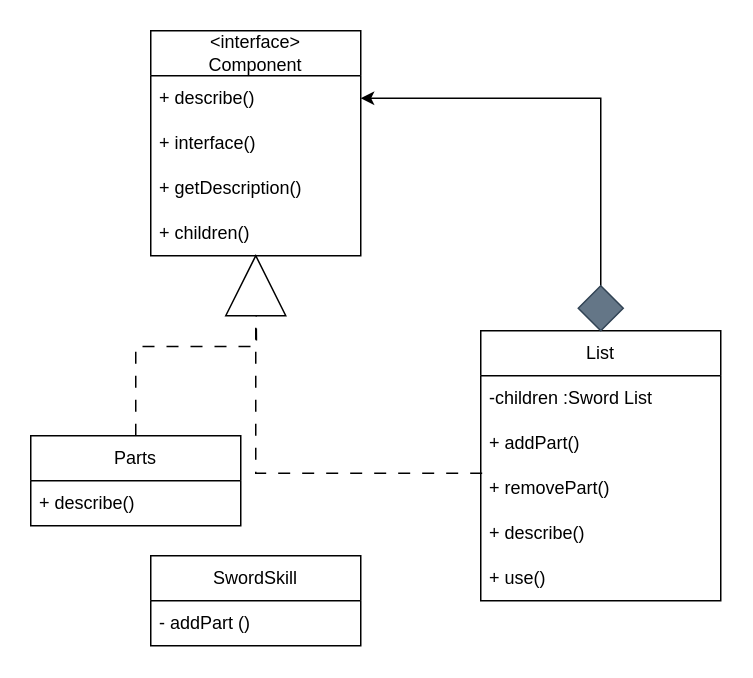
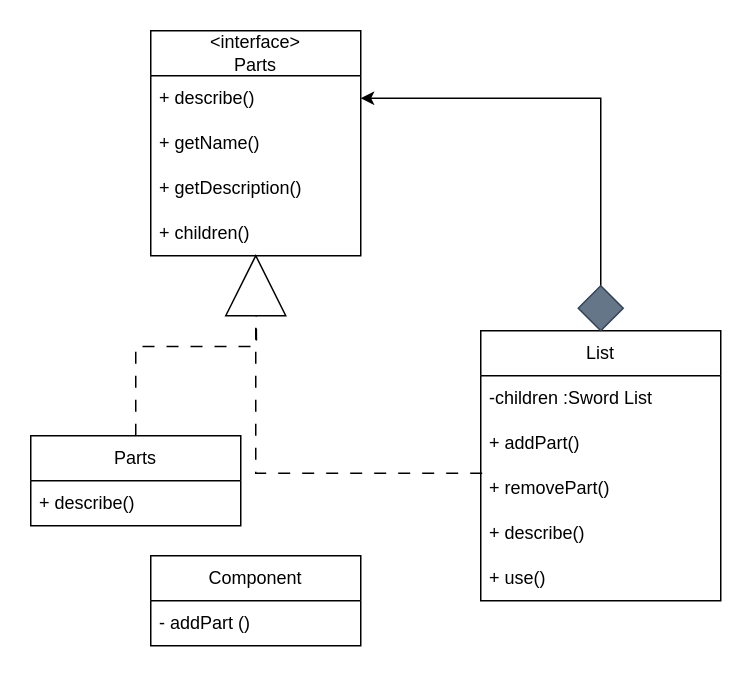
node "<interface> Component": label "<interface> Component" -> "<interface> Parts"
node "+ interface()": label "+ interface()" -> "+ getName()"
node "SwordSkill": label "SwordSkill" -> "Component"
